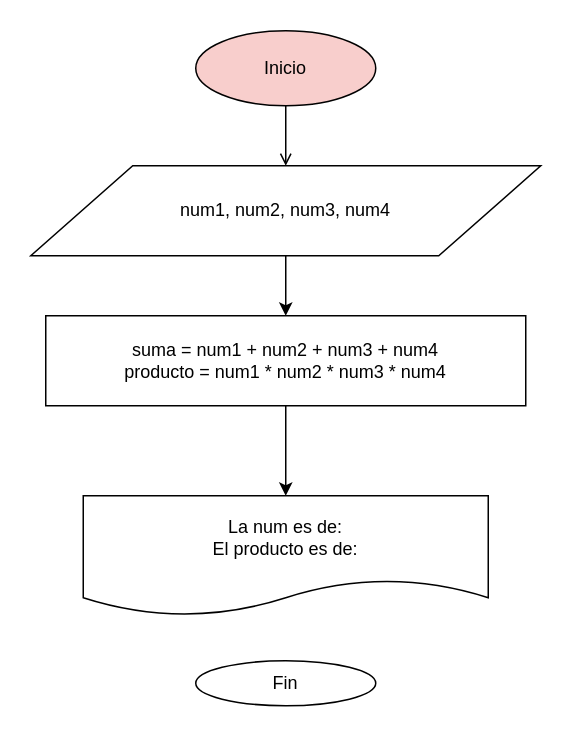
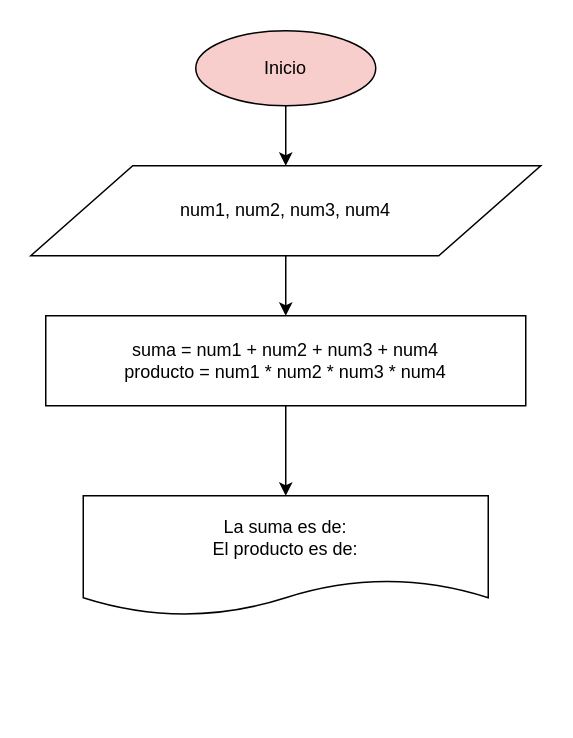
edge "Inicio" -> "num1, num2, num3, num4": arrowhead open -> classic
node "La num es de: El producto es de:": label "La num es de: El producto es de:" -> "La suma es de: El producto es de:"
node "Fin": removed
